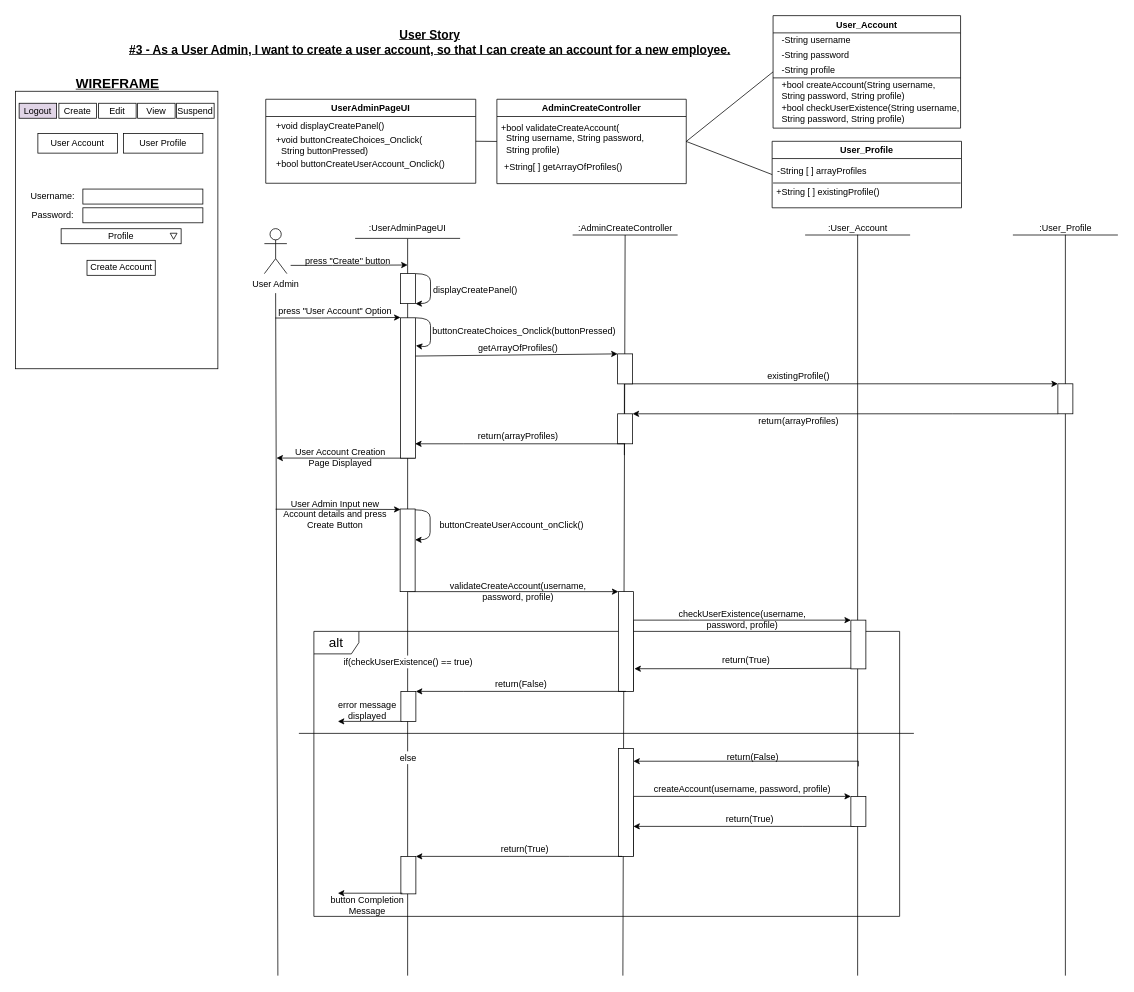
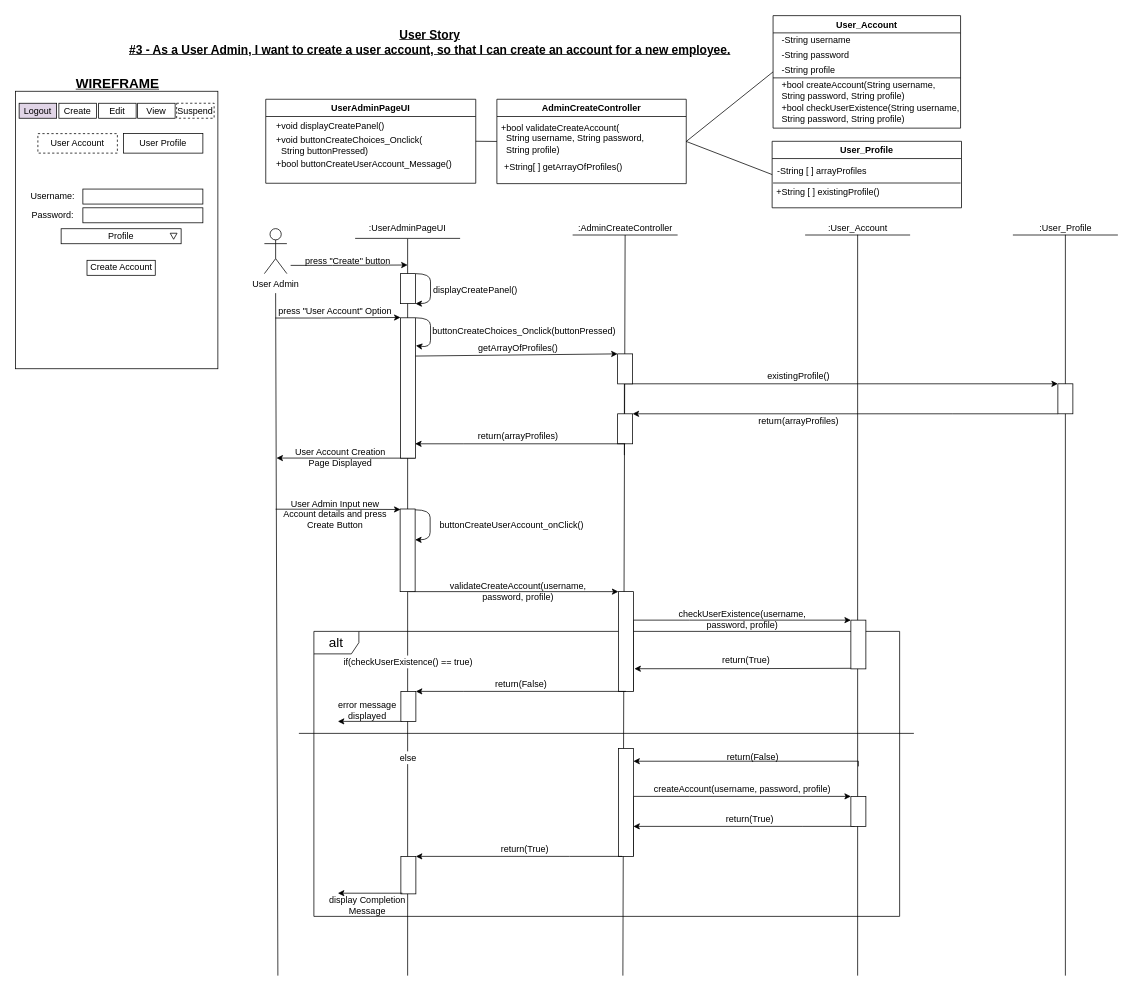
node "Suspend": style solid -> dashed
node "User Account": style solid -> dashed
node "+bool buttonCreateUserAccount_Onclick()": label "+bool buttonCreateUserAccount_Onclick()" -> "+bool buttonCreateUserAccount_Message()"
node "button Completion Message": label "button Completion Message" -> "display Completion Message"
